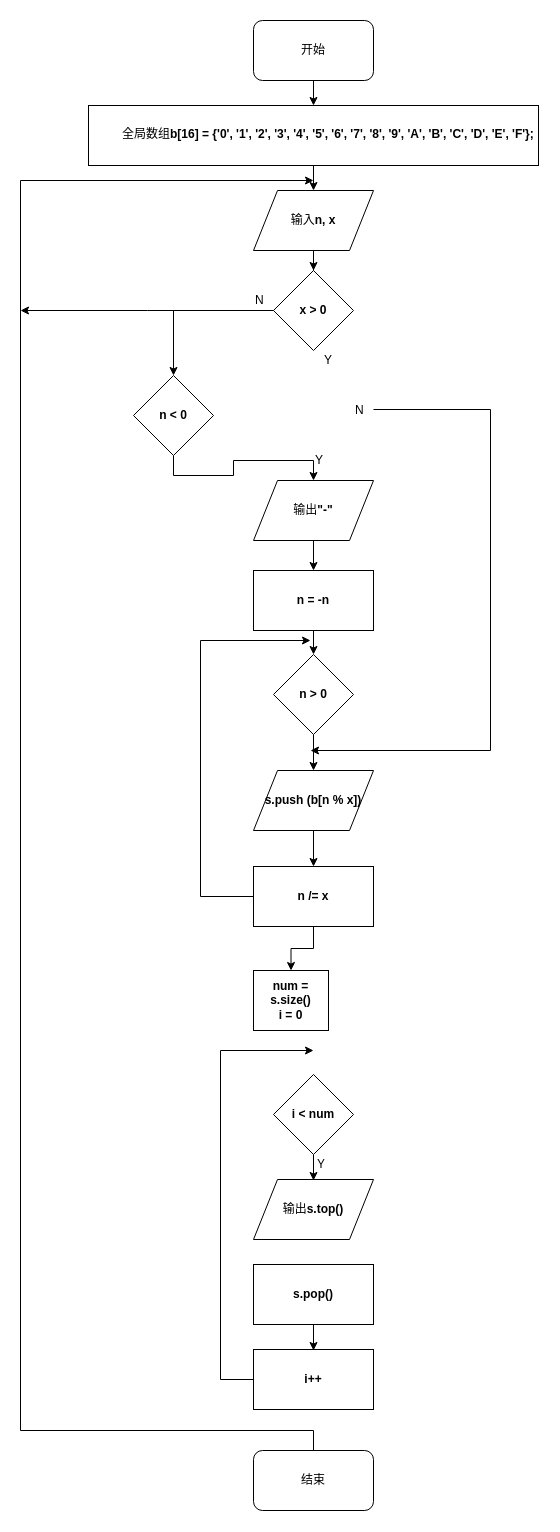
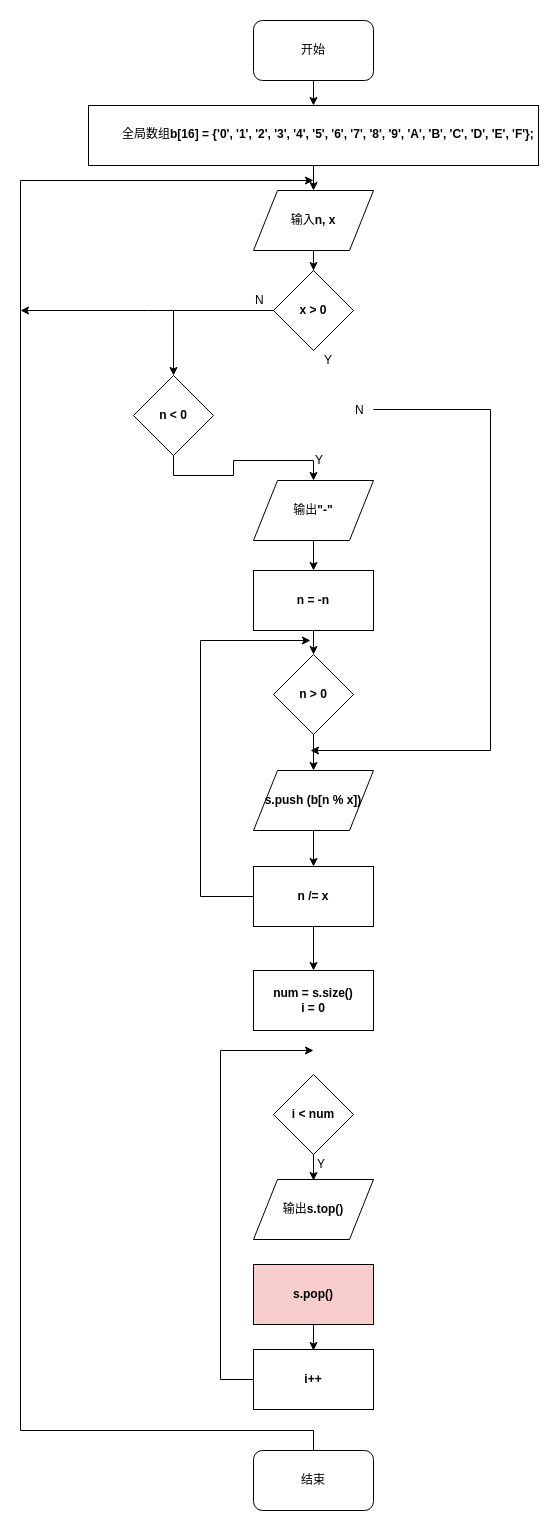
node "num = s.size() i = 0": size 75x60 -> 120x60
node "s.pop()": fillcolor #ffffff -> #f8cecc
